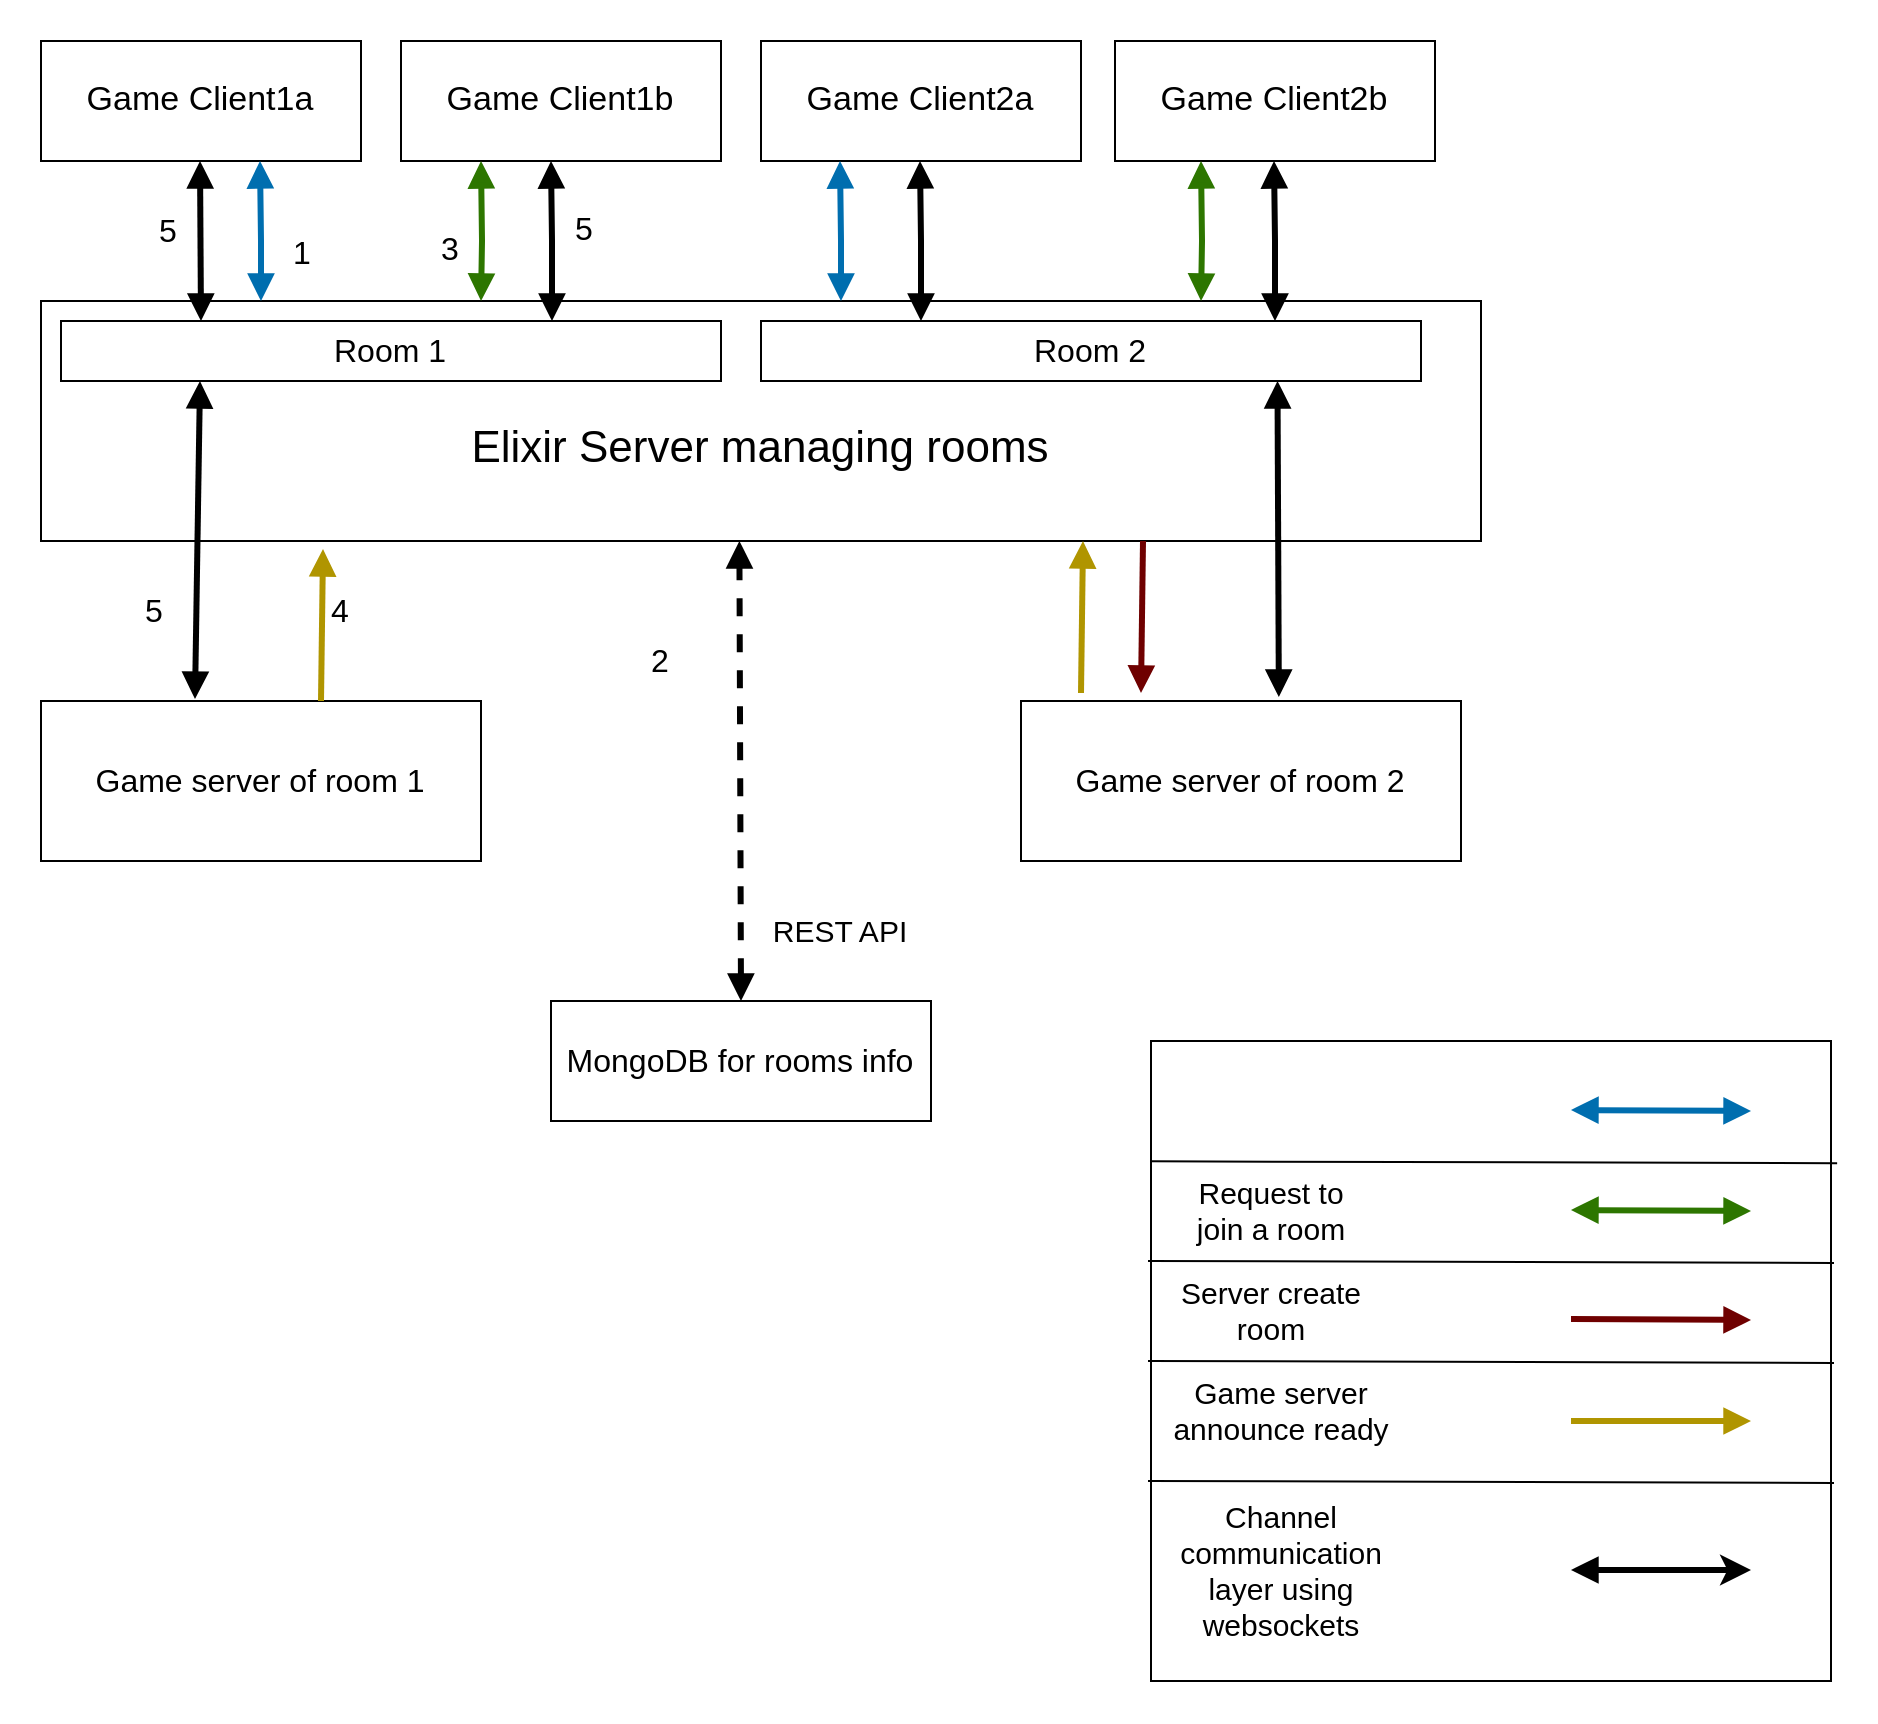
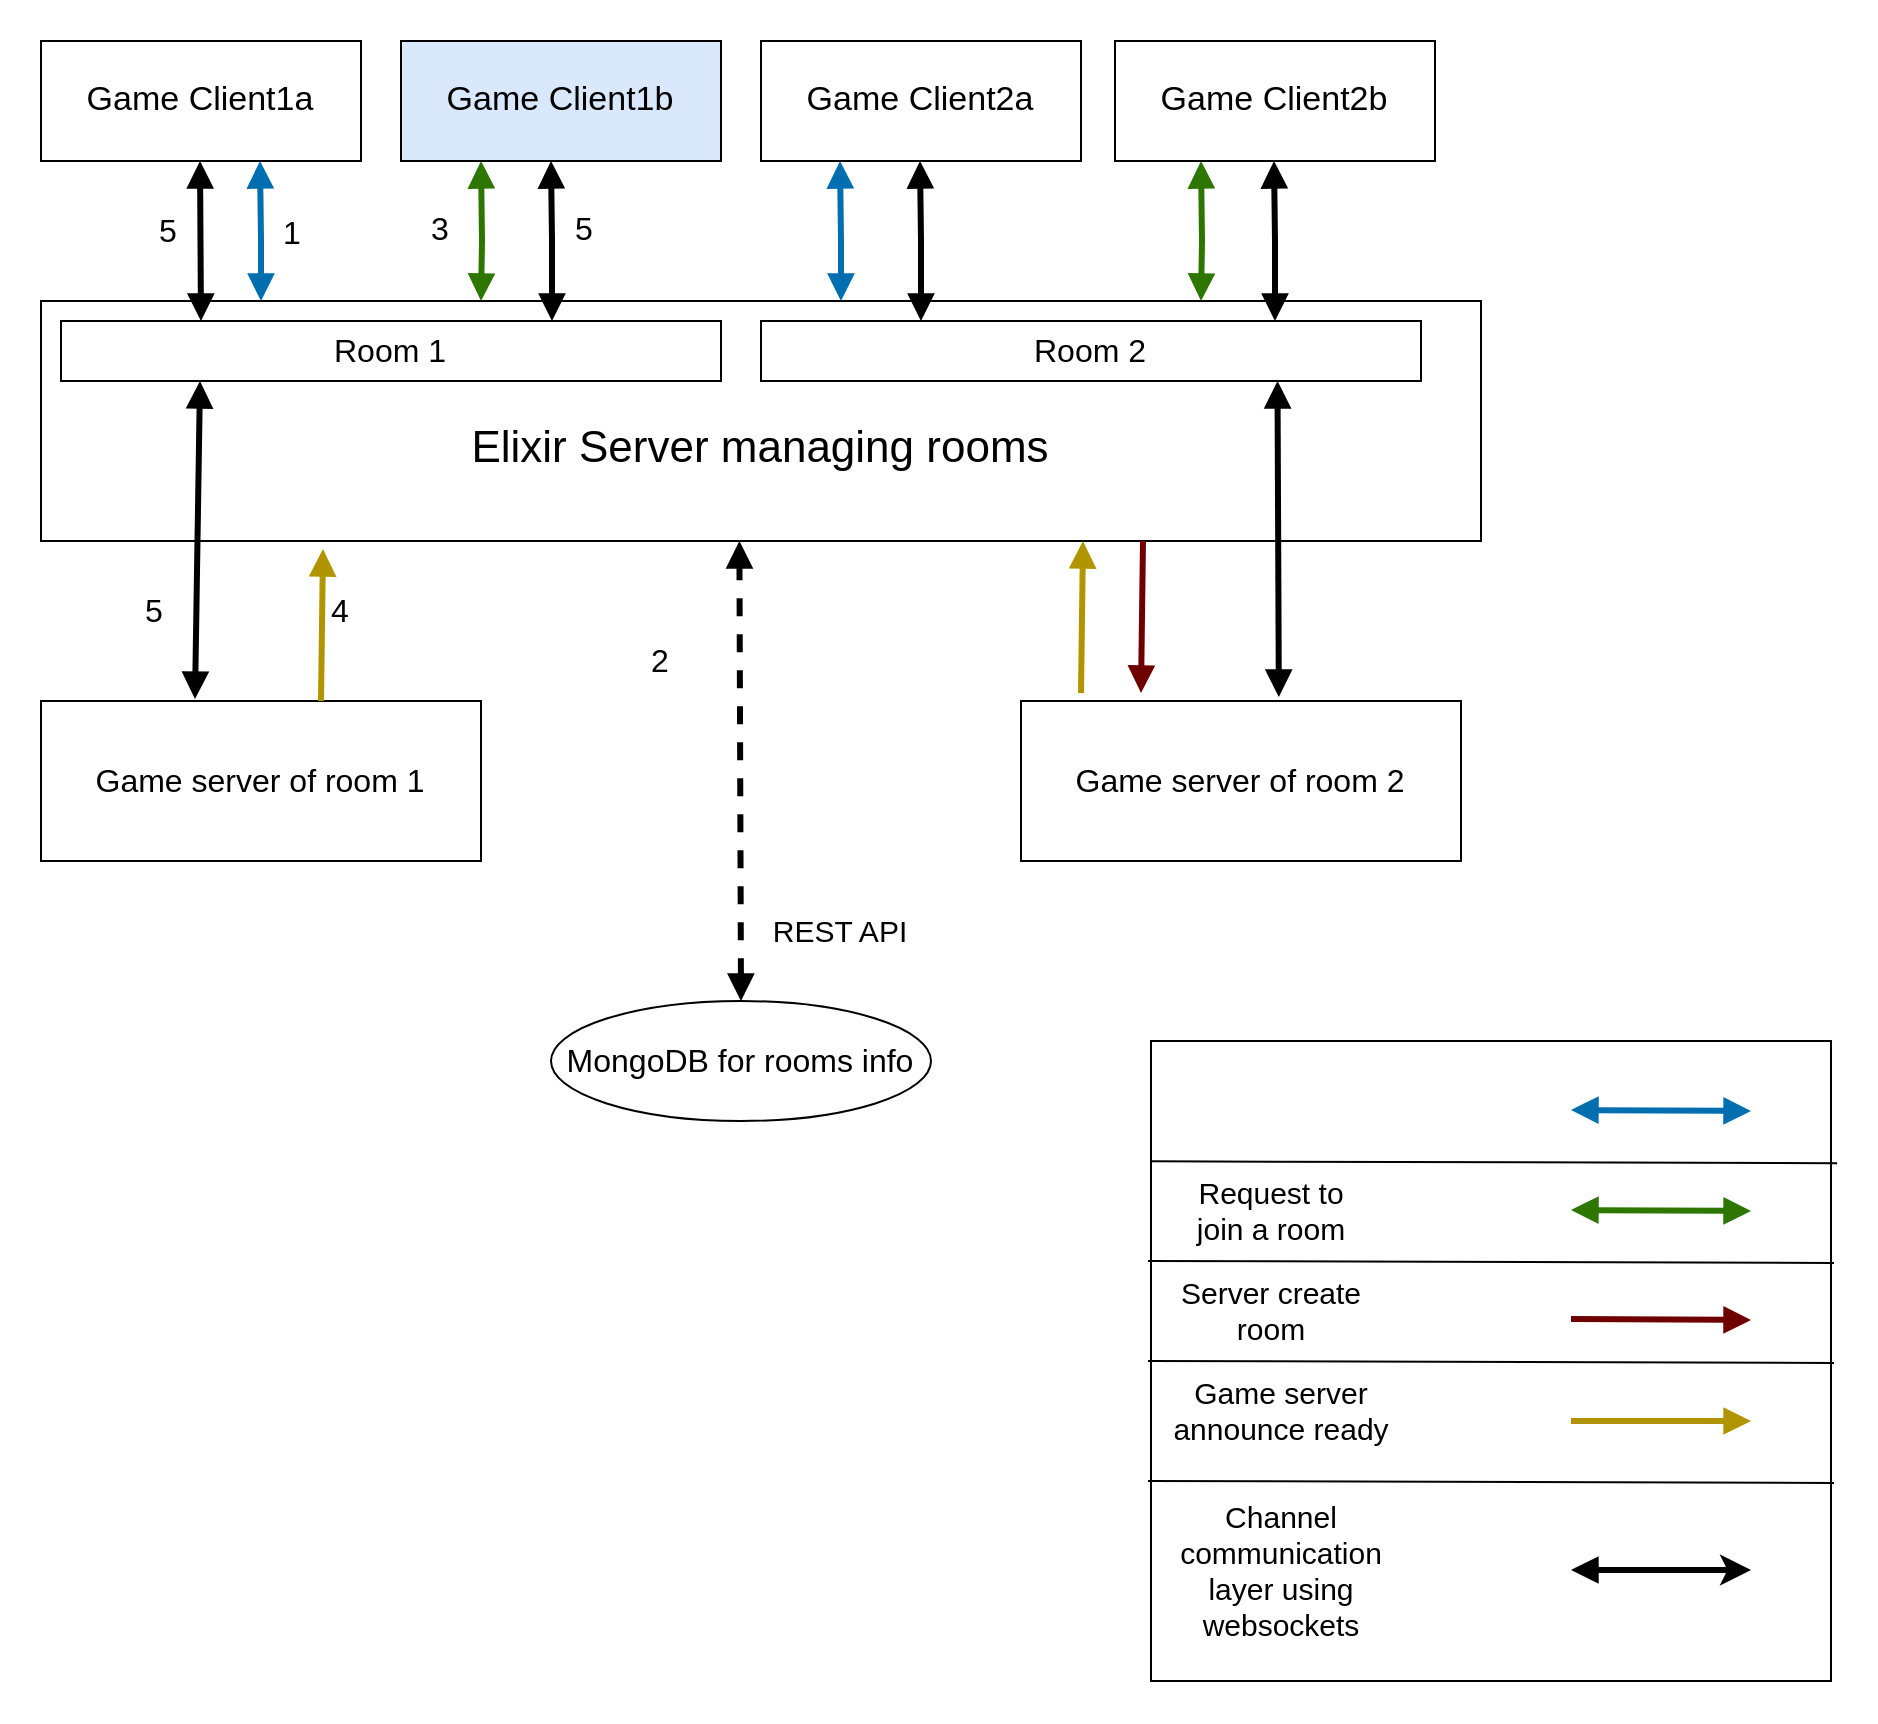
node "Game Client1b": fillcolor #ffffff -> #dae8fc
node "3": moved (451, 249) -> (441, 229)
node "1": moved (303, 253) -> (293, 233)
node "MongoDB for rooms info": shape rectangle -> ellipse
